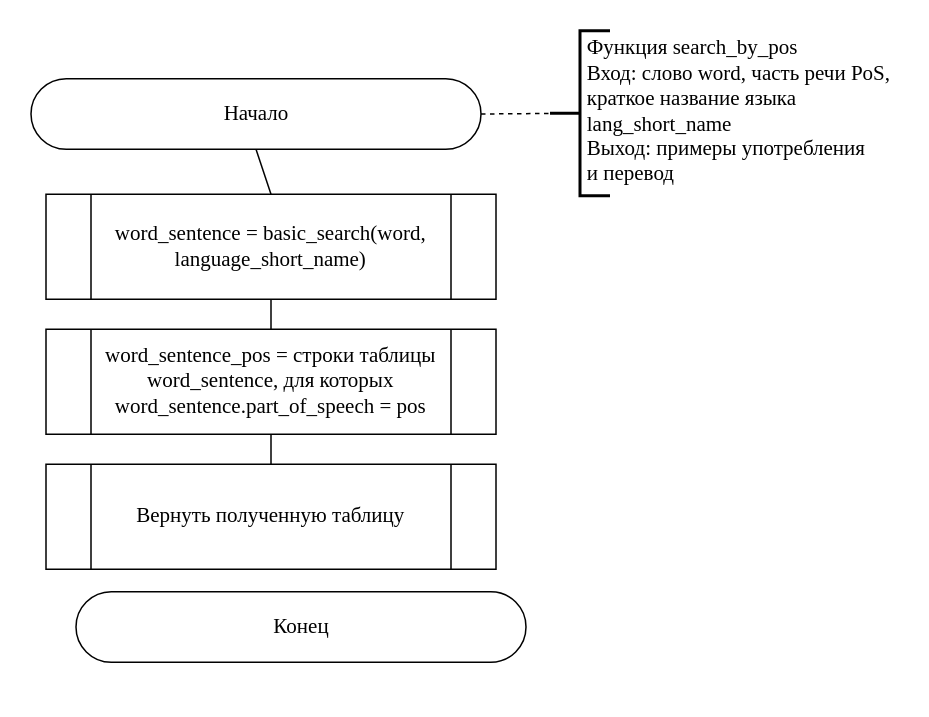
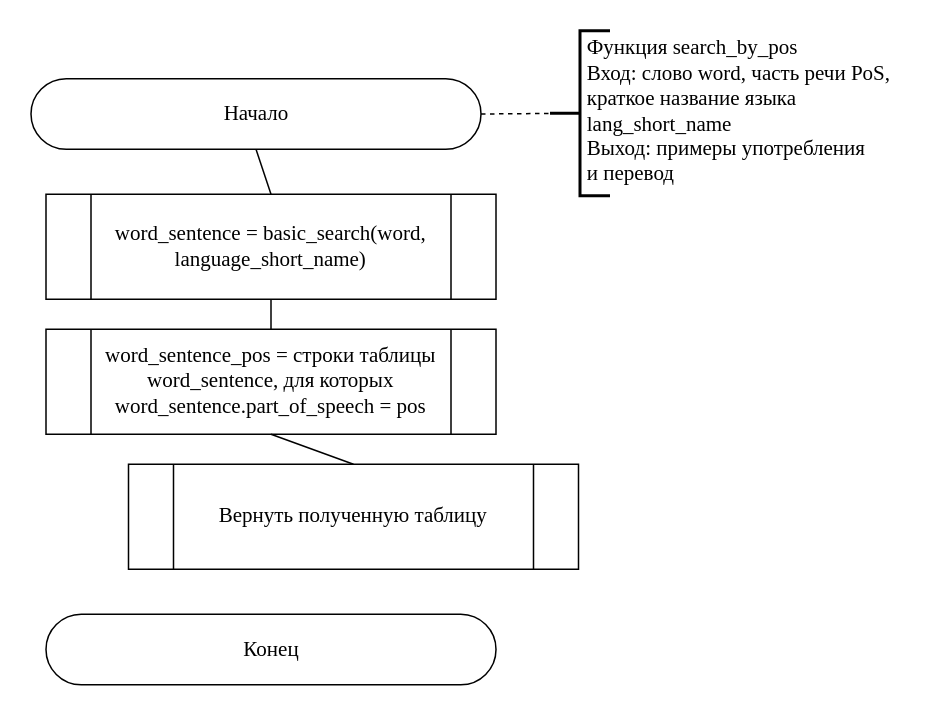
node "Вернуть полученную таблицу": moved (271, 517) -> (353, 517)
node "Конец": moved (301, 627) -> (271, 650)
